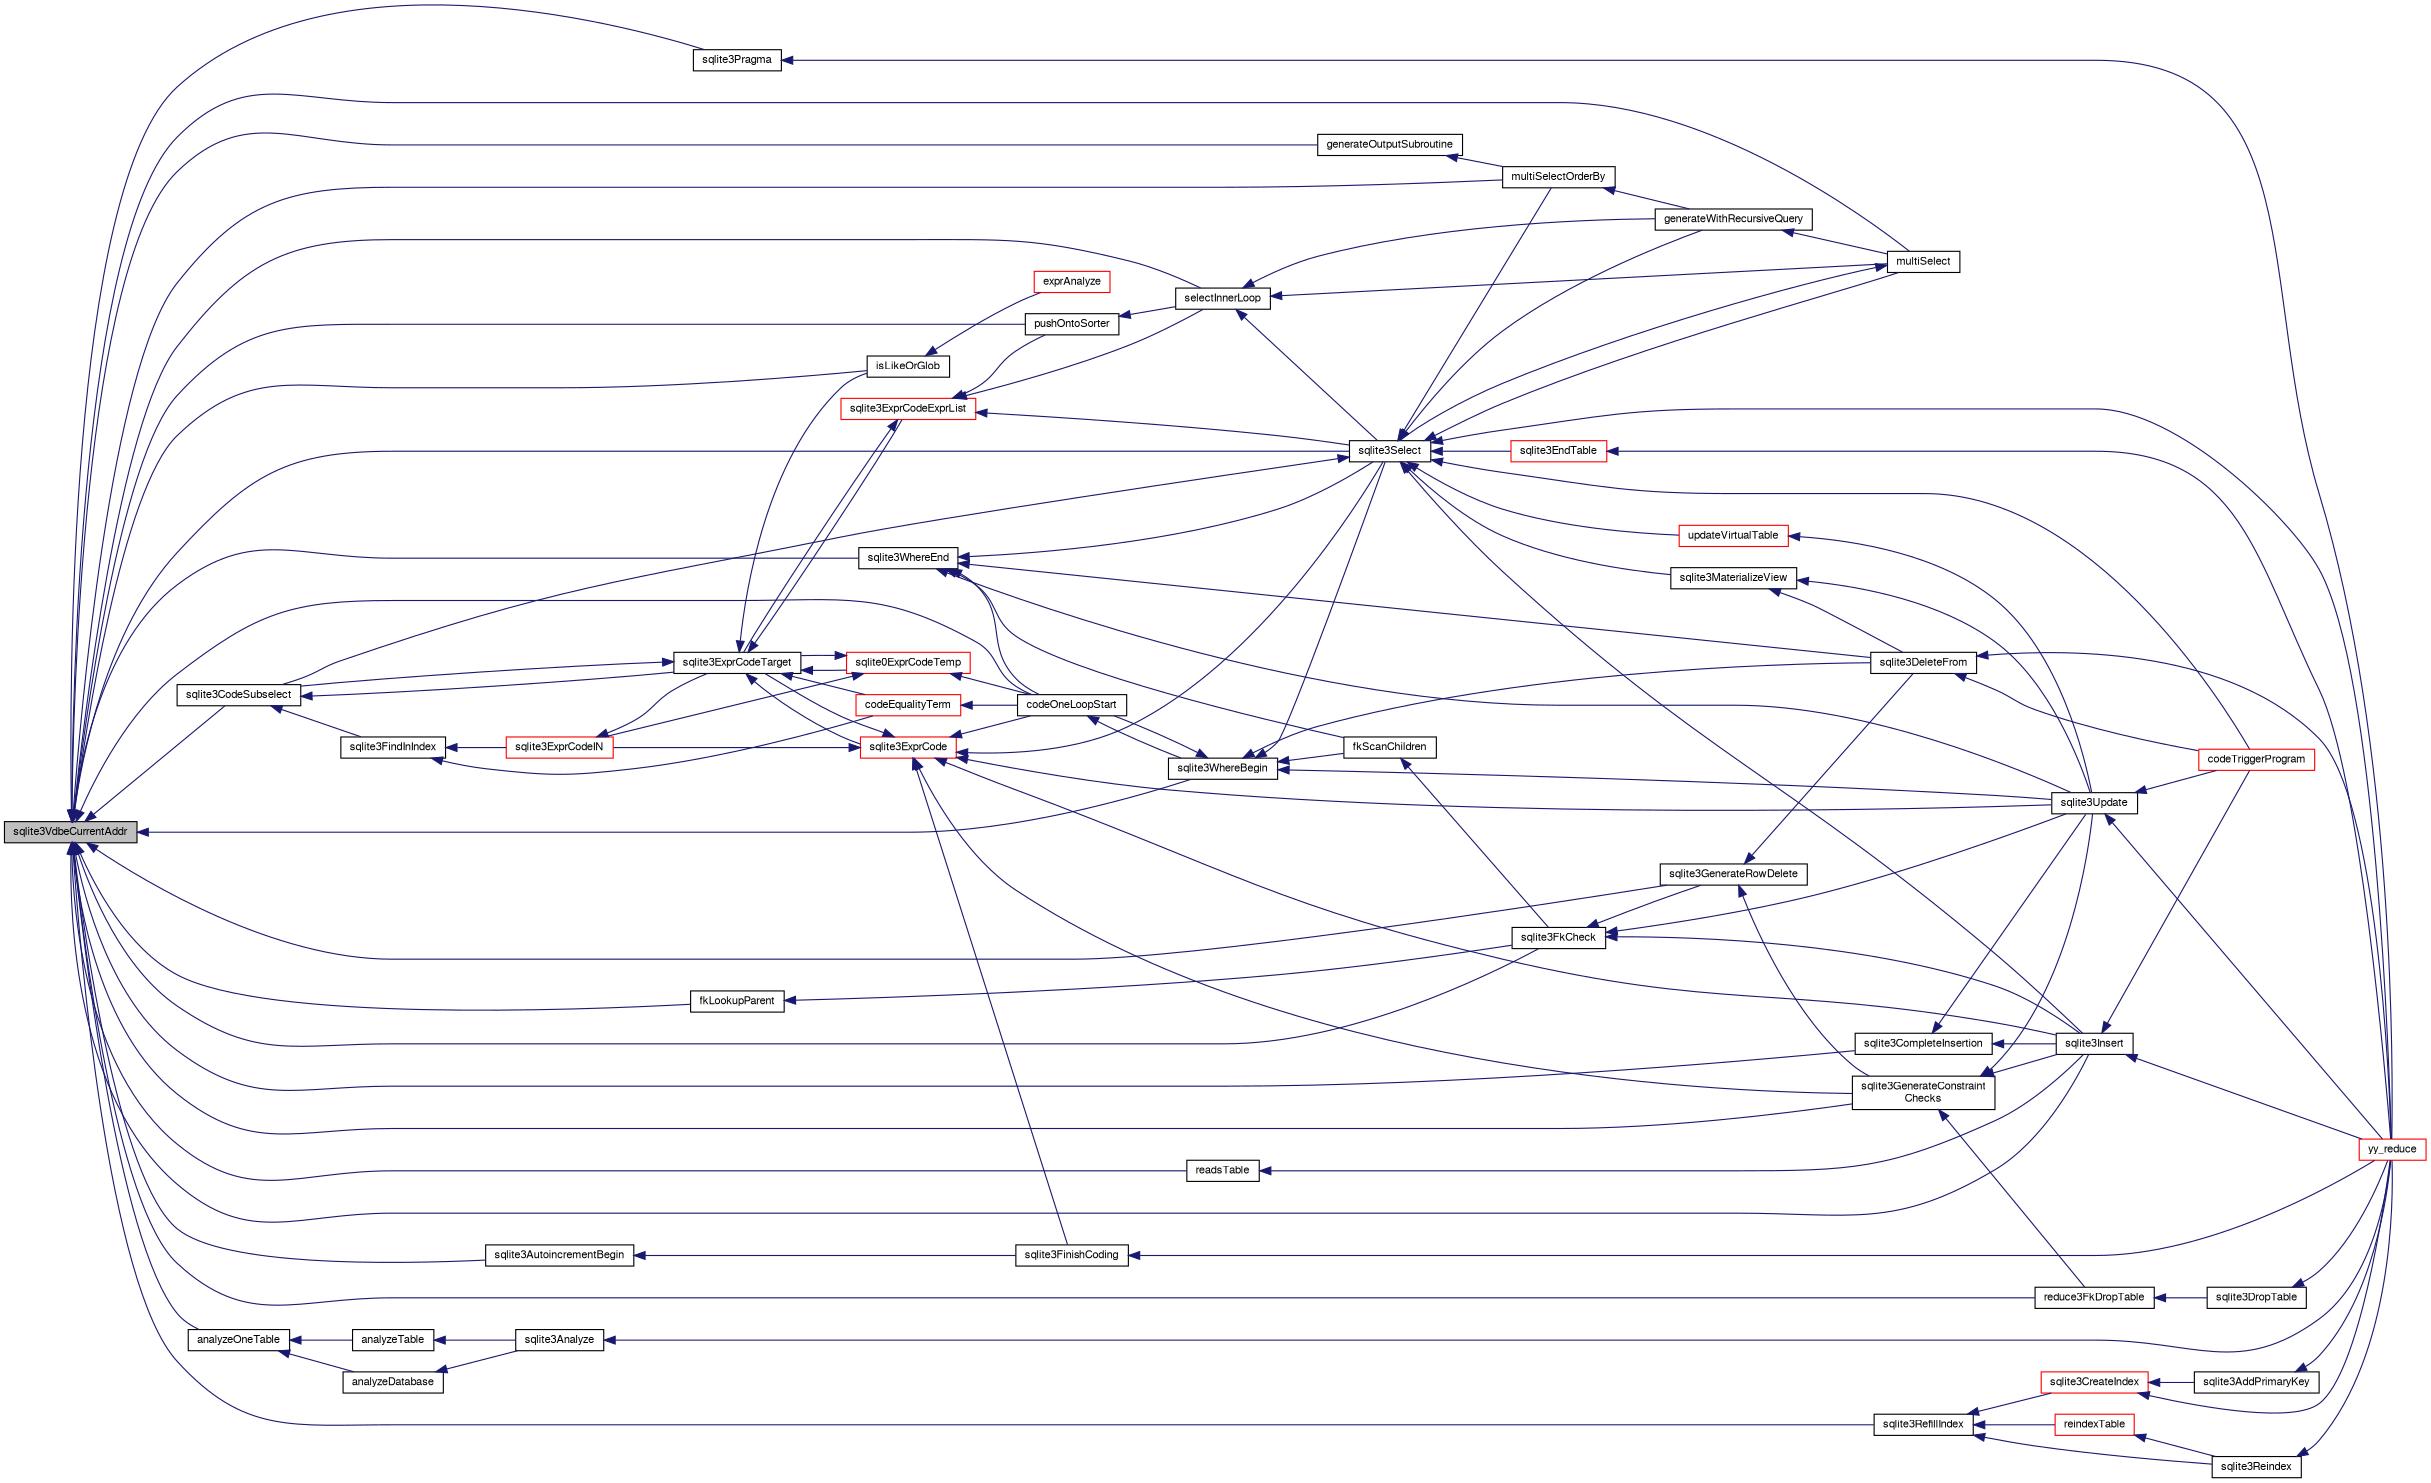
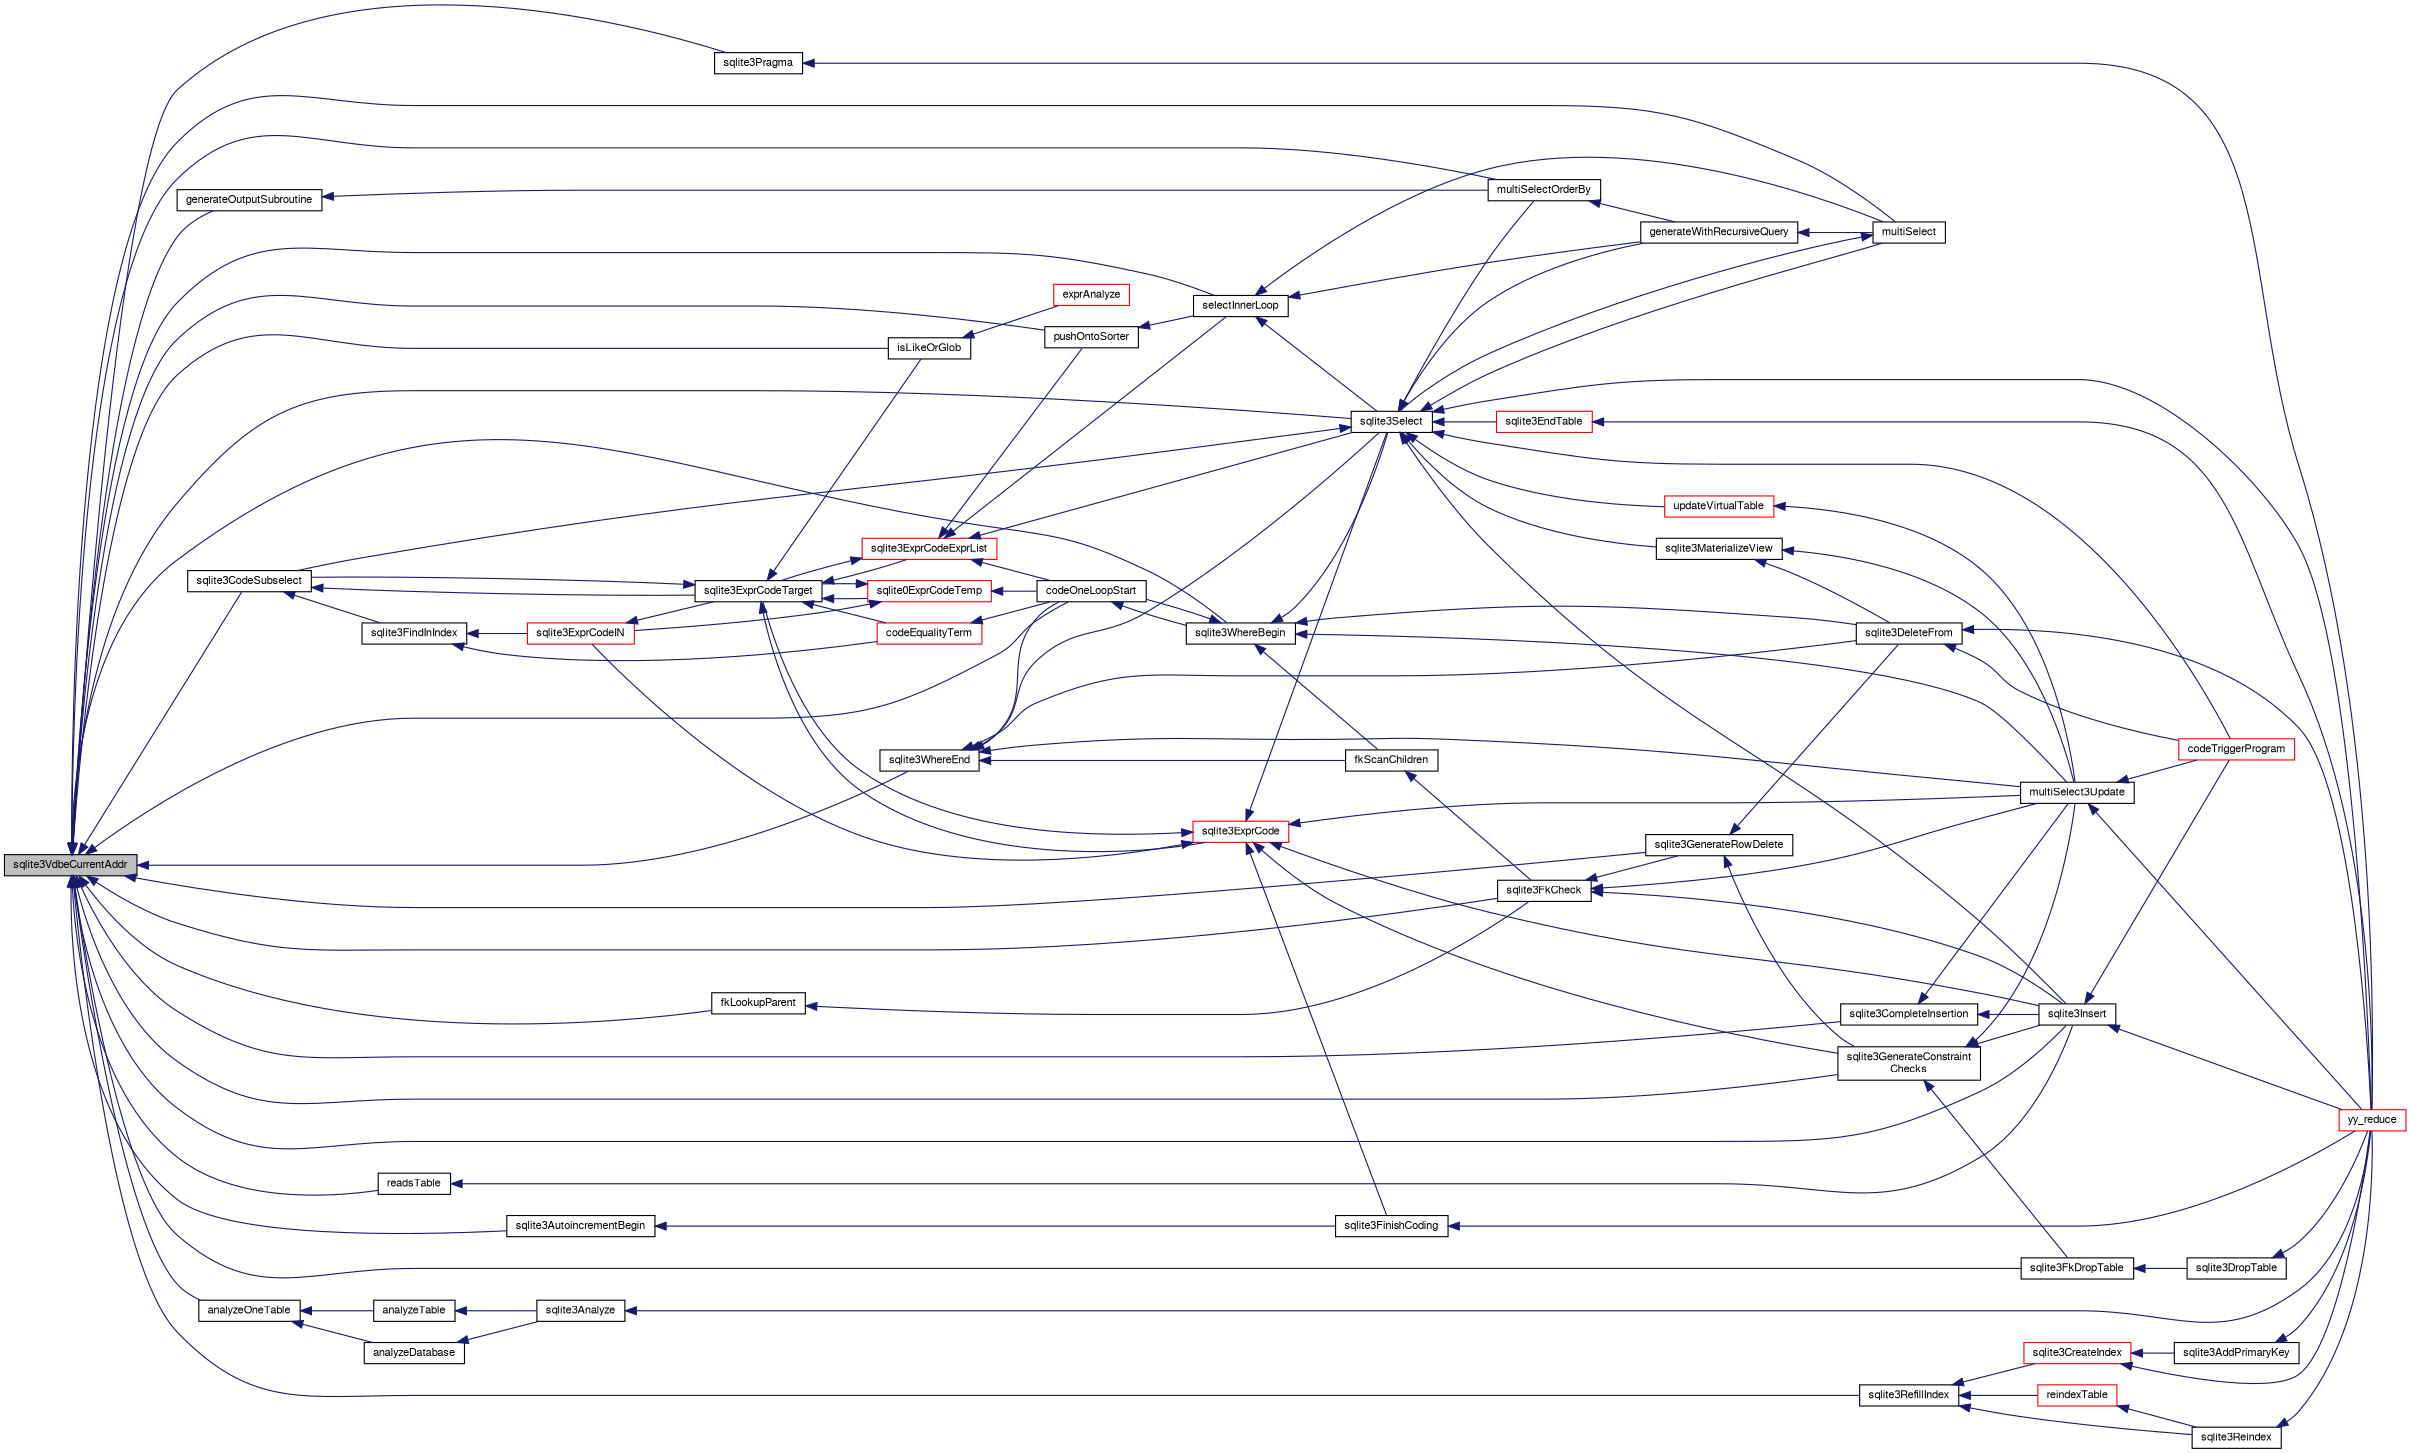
edge "codeOneLoopStart" -> "sqlite3ExprCode": now "codeOneLoopStart" -> "sqlite3ExprCodeExprList"
node "sqlite3Update": label "sqlite3Update" -> "multiSelect3Update"
node "reduce3FkDropTable": label "reduce3FkDropTable" -> "sqlite3FkDropTable"
